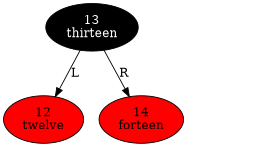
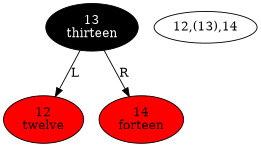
node "12,(13),14": added
